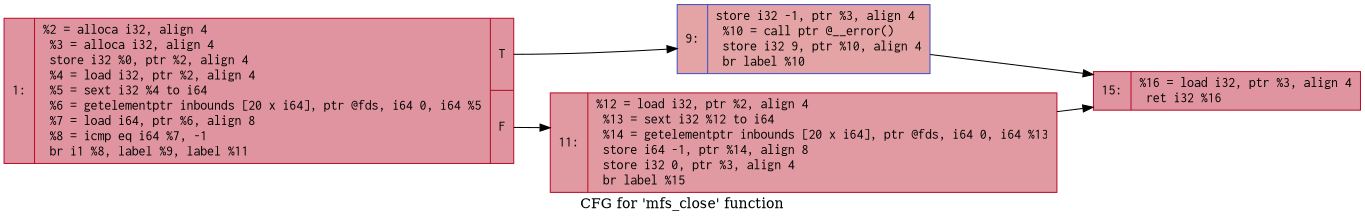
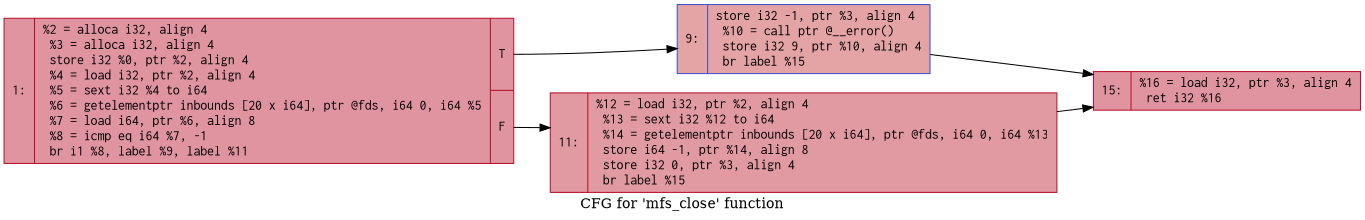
node "9:": text "br label %10" -> "br label %15"
